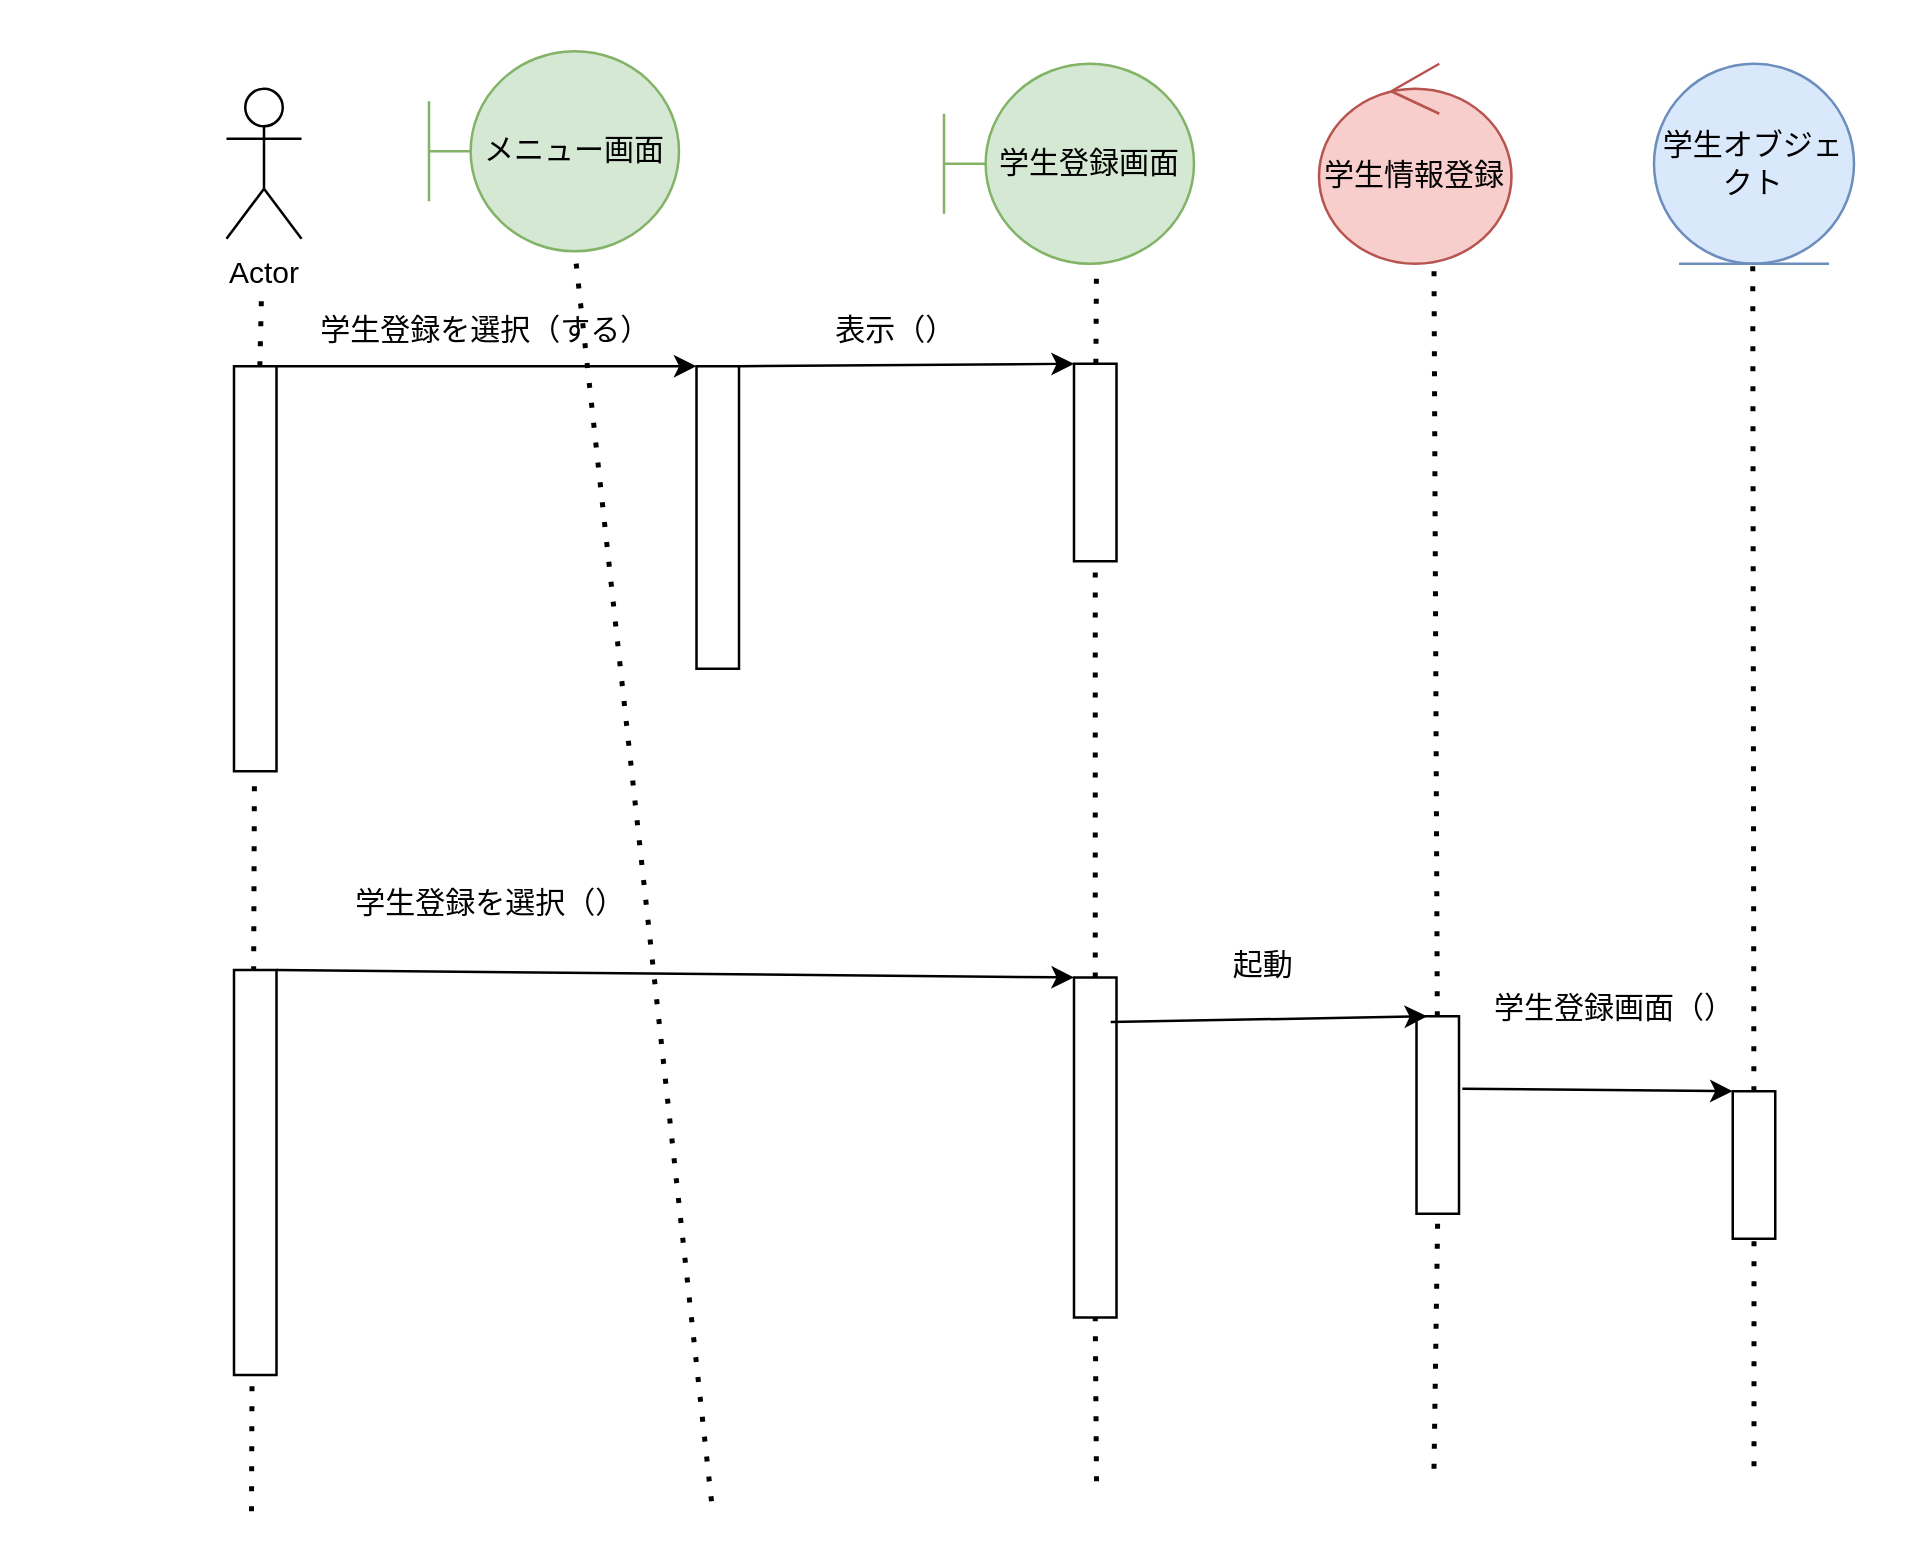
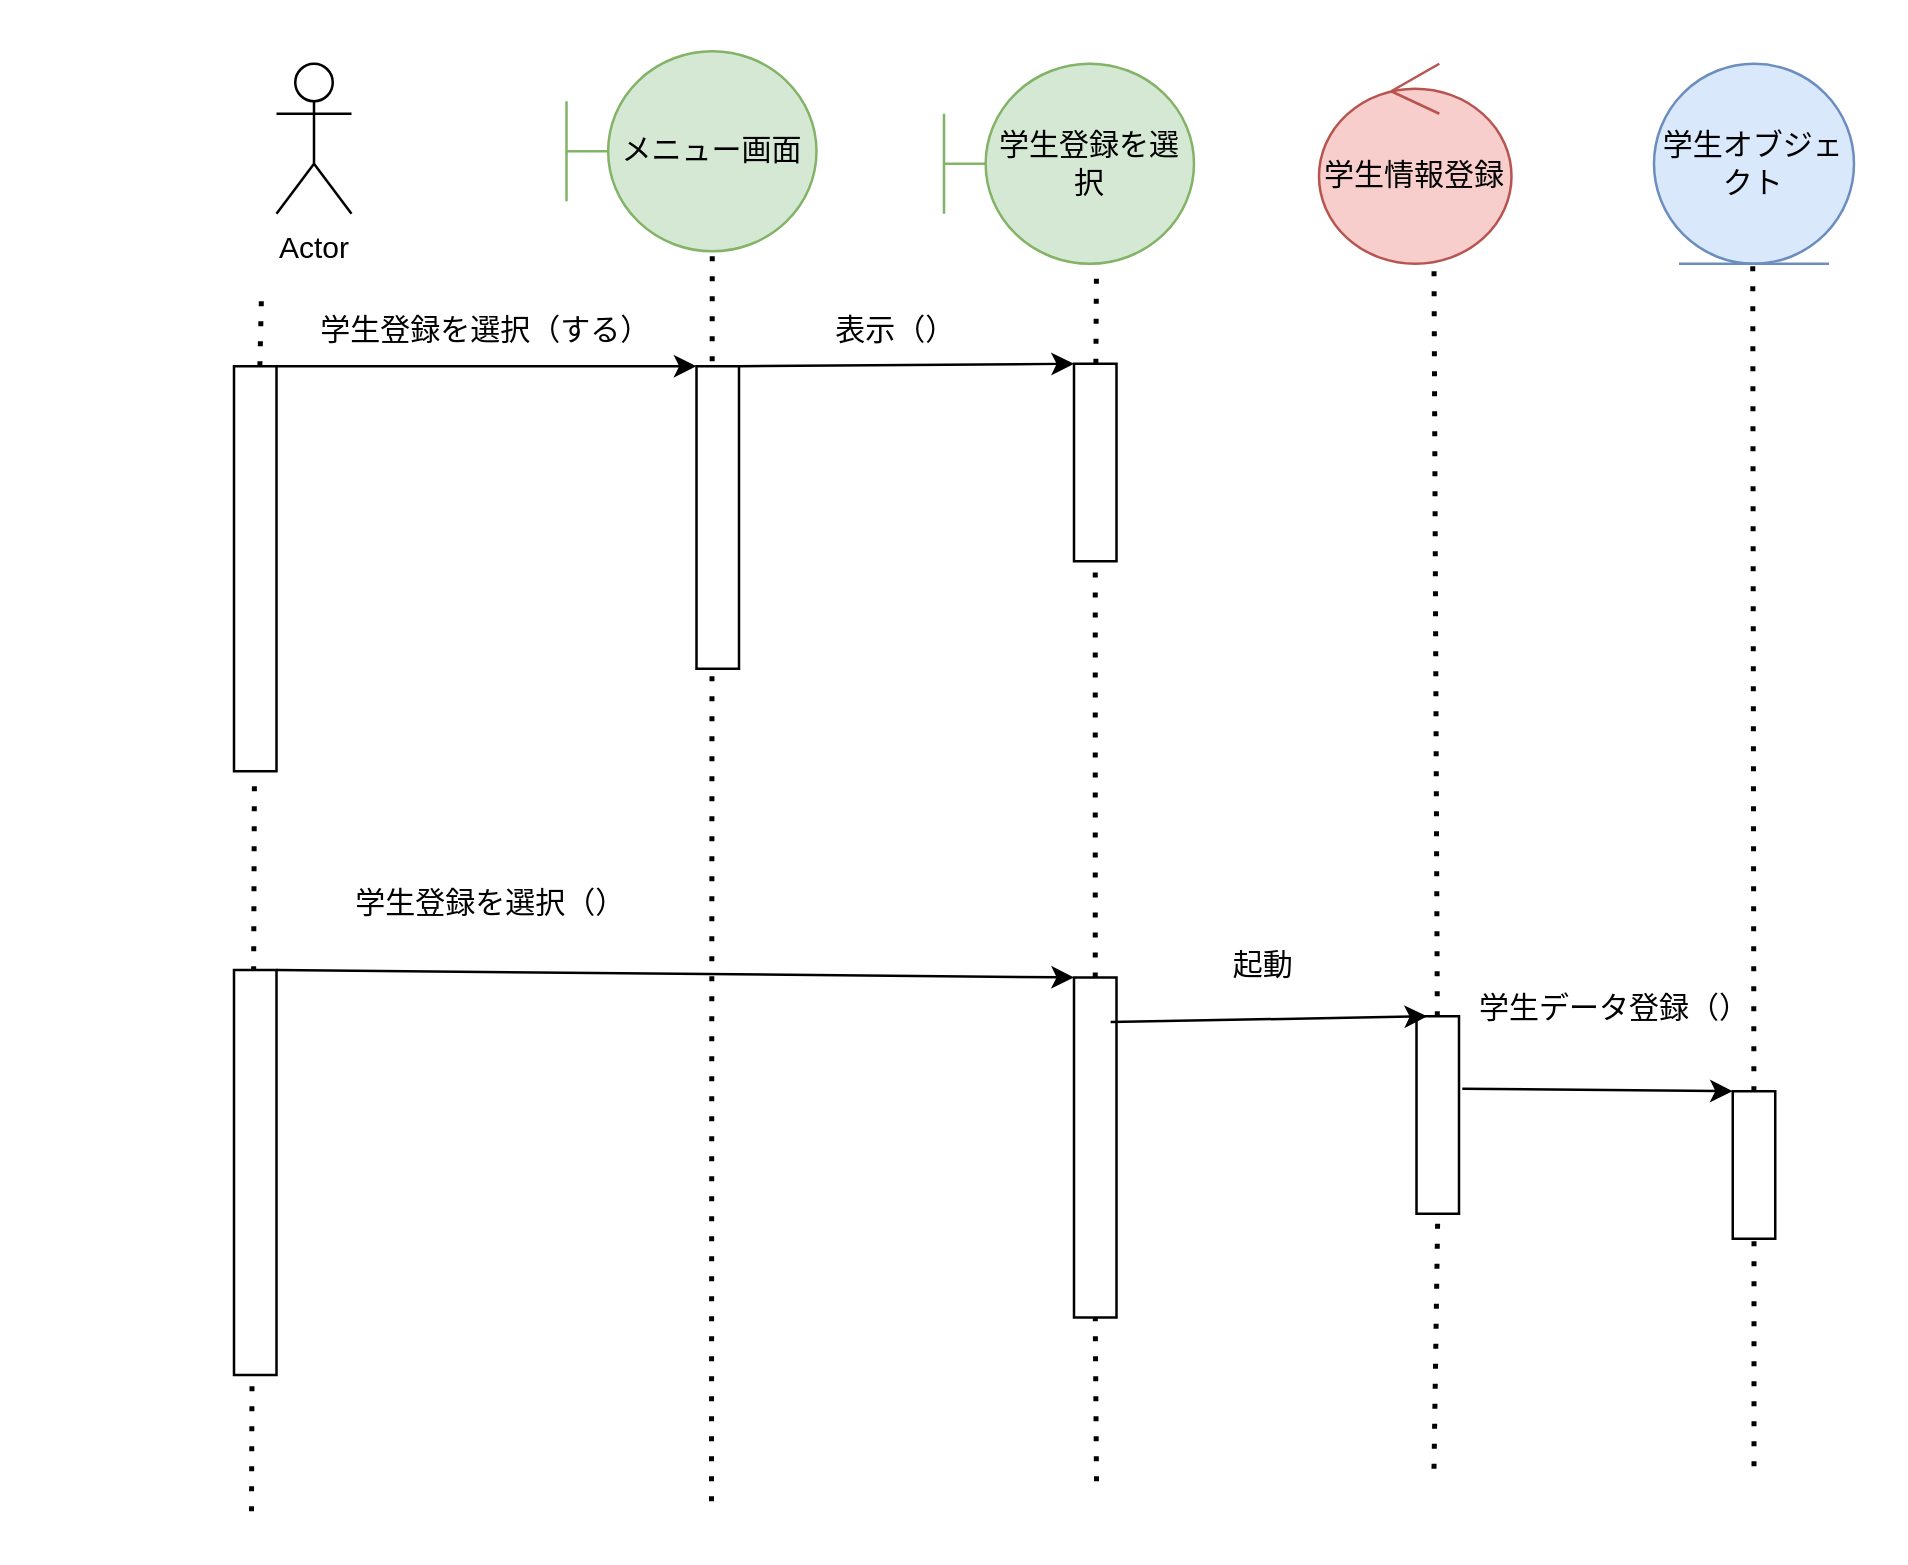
node "メニュー画面": moved (554, 151) -> (691, 151)
node "Actor": moved (264, 164) -> (314, 139)
node "学生登録画面": label "学生登録画面" -> "学生登録を選択"
node "学生登録画面（）": label "学生登録画面（）" -> "学生データ登録（）"
